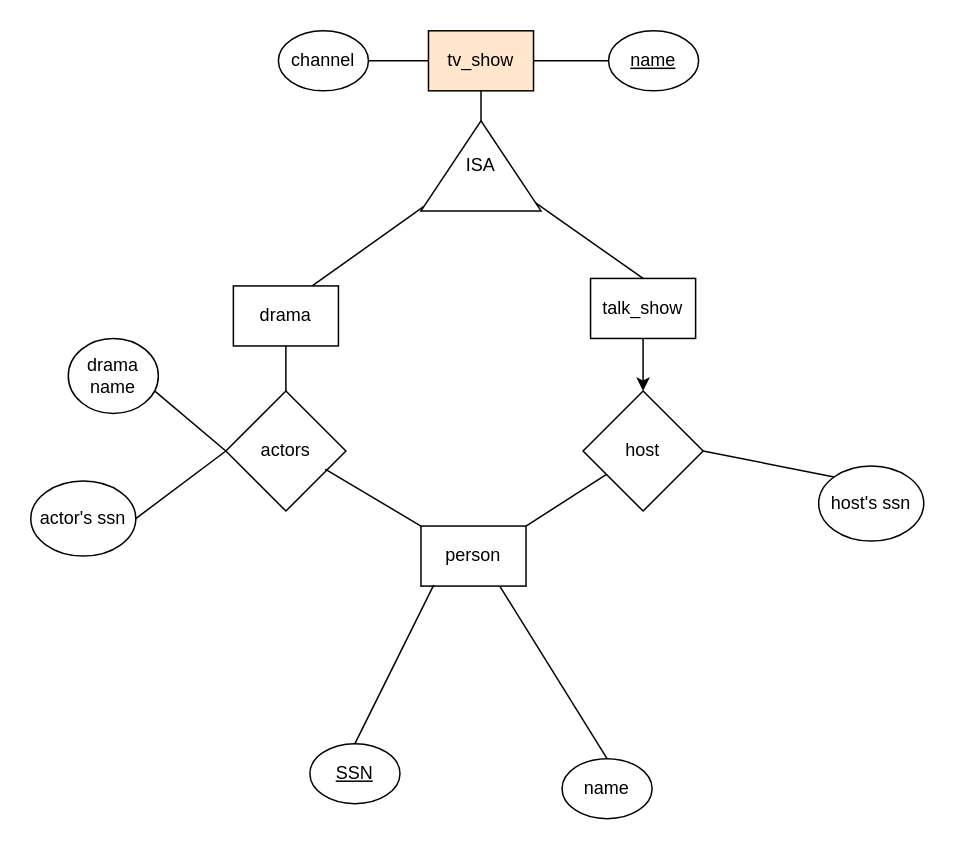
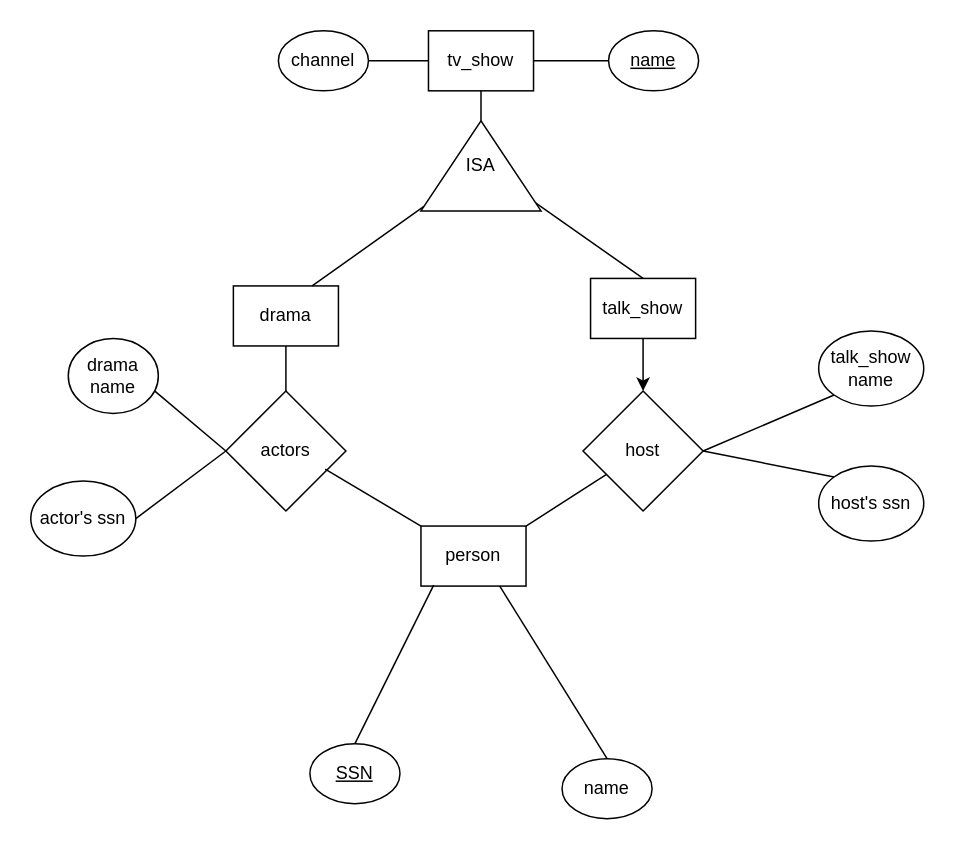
node "tv_show": fillcolor #ffe6cc -> #ffffff
node "talk_show name": added
edge "talk_show name" -- "host": added
